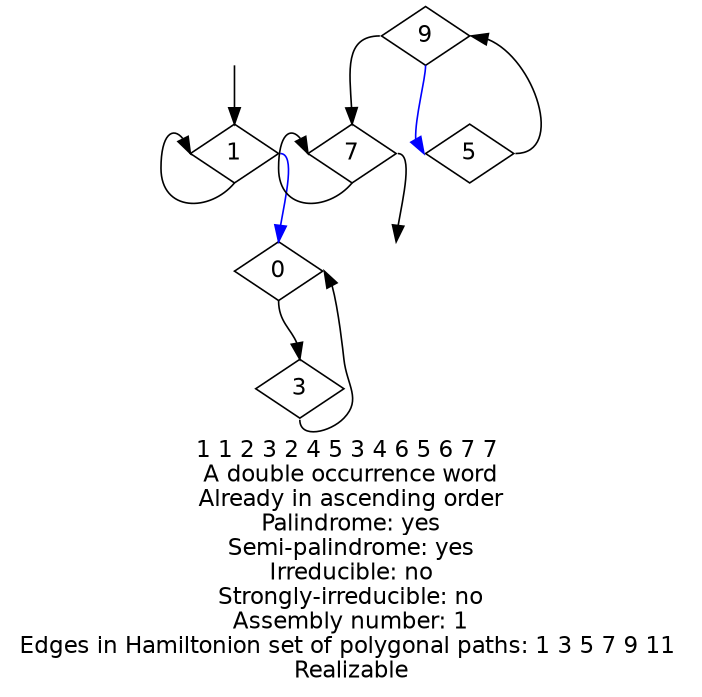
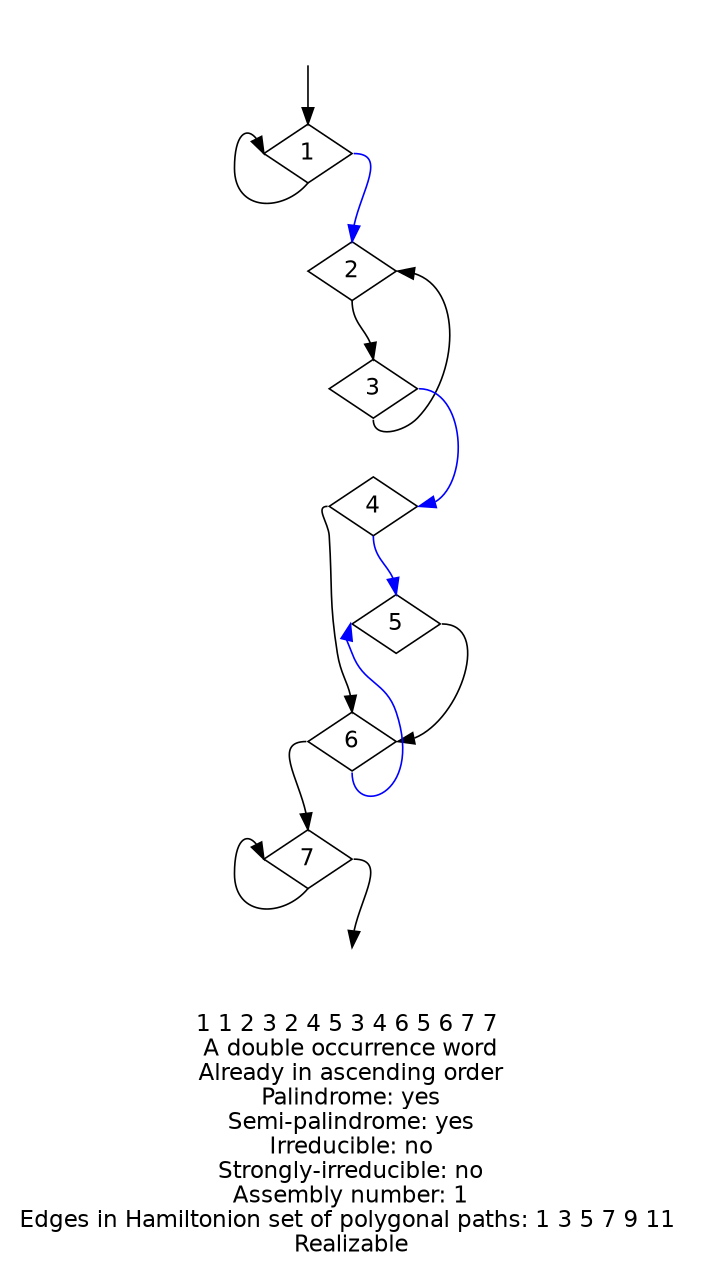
node "9": label "9" -> "6"
node "0": label "0" -> "2"
node "4": added
